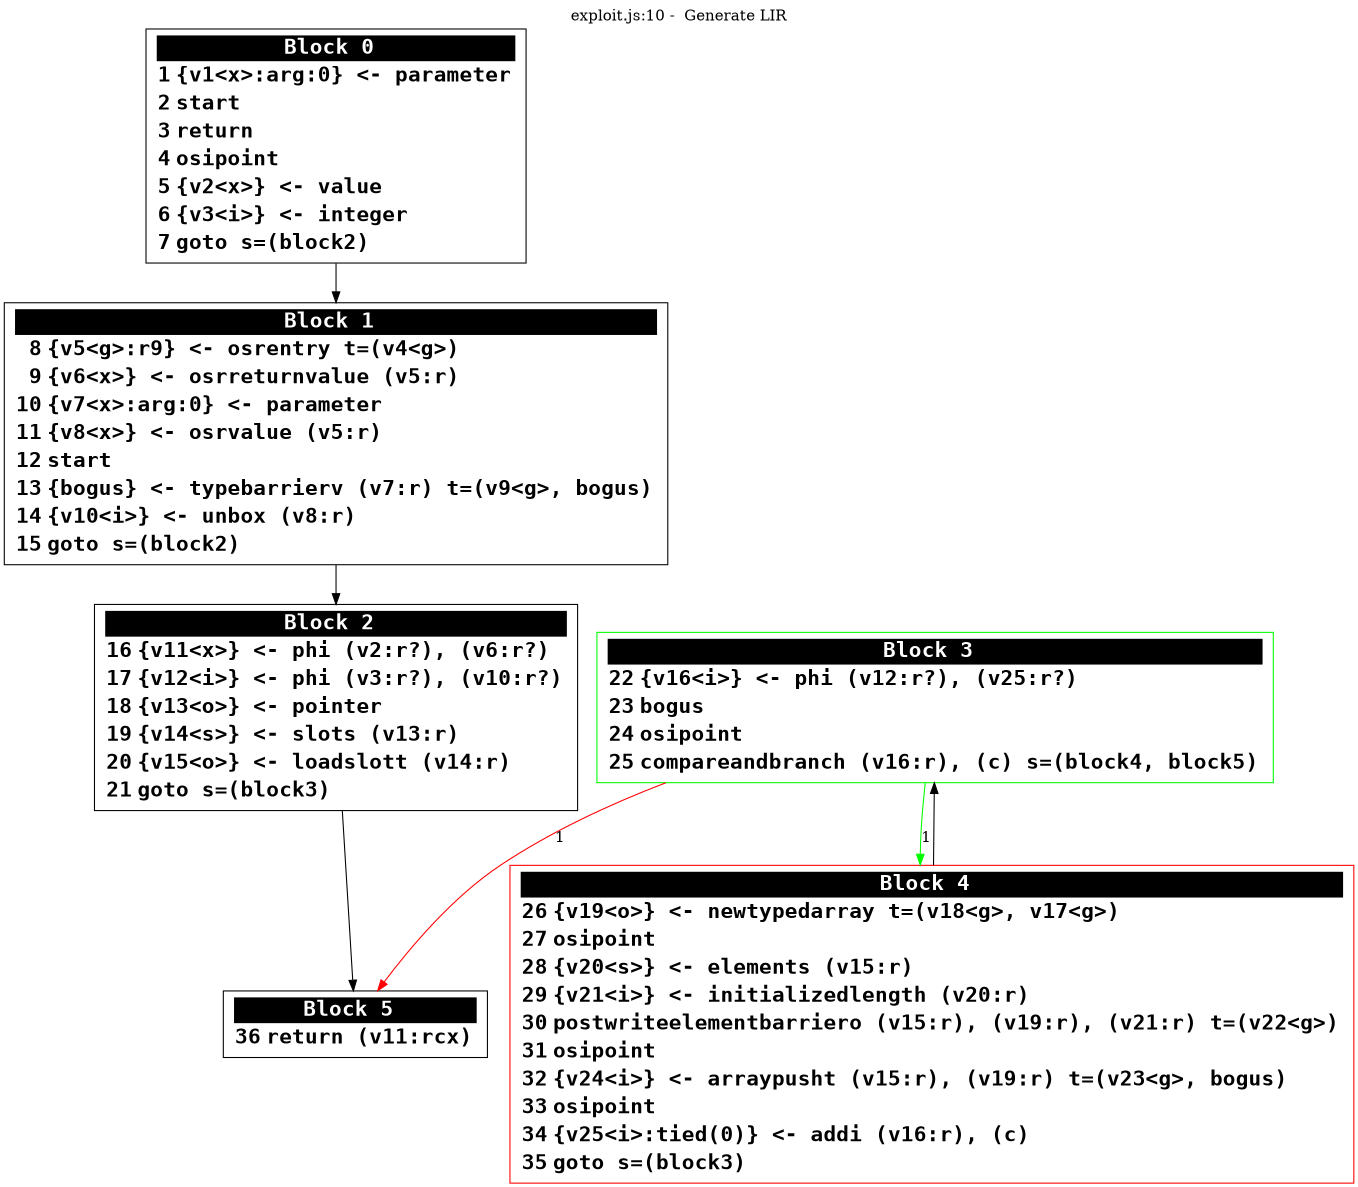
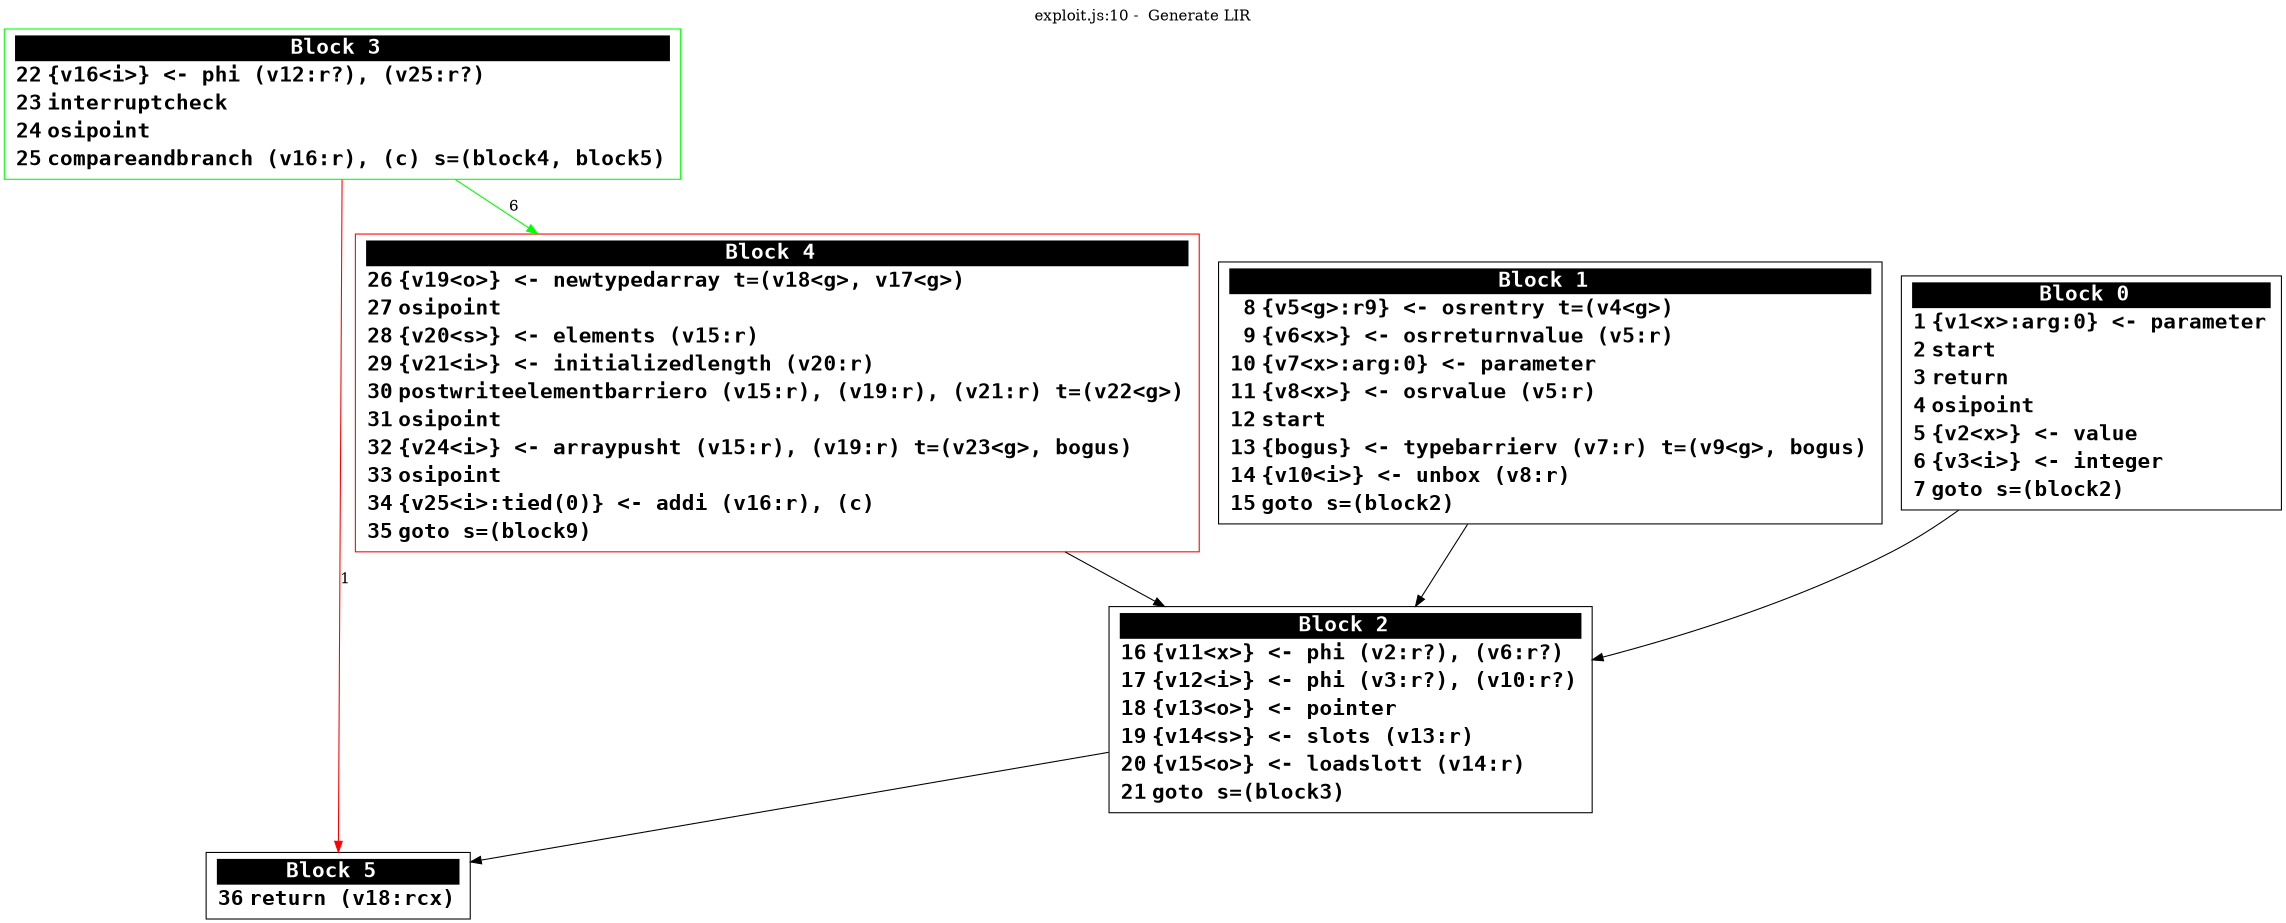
edge "Block 0" -> "Block 1": now "Block 0" -> "Block 2"
node "Block 3": text "bogus" -> "interruptcheck"
edge "Block 4" -> "Block 3": now "Block 4" -> "Block 2"
edge "Block 3" -> "Block 4": label "1" -> "6"
node "Block 5": text "return (v11:rcx)" -> "return (v18:rcx)"
node "Block 4": text "goto s=(block3)" -> "goto s=(block9)"
